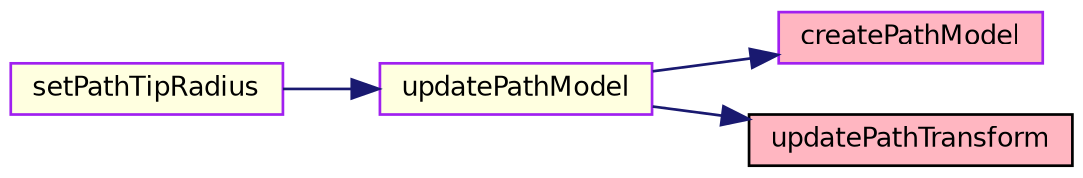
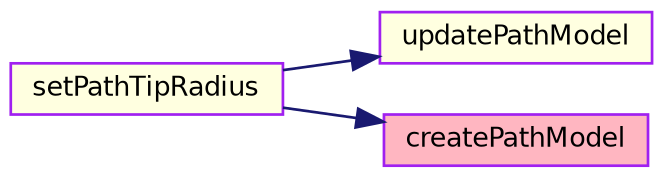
edge "updatePathModel" -> "createPathModel": now "setPathTipRadius" -> "createPathModel"
node "updatePathTransform": removed
